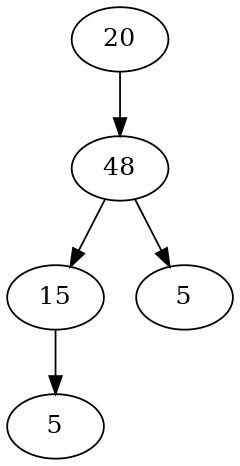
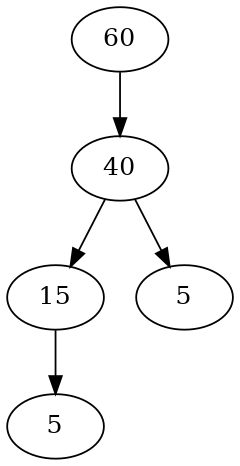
node "20": label "20" -> "60"
node "48": label "48" -> "40"
